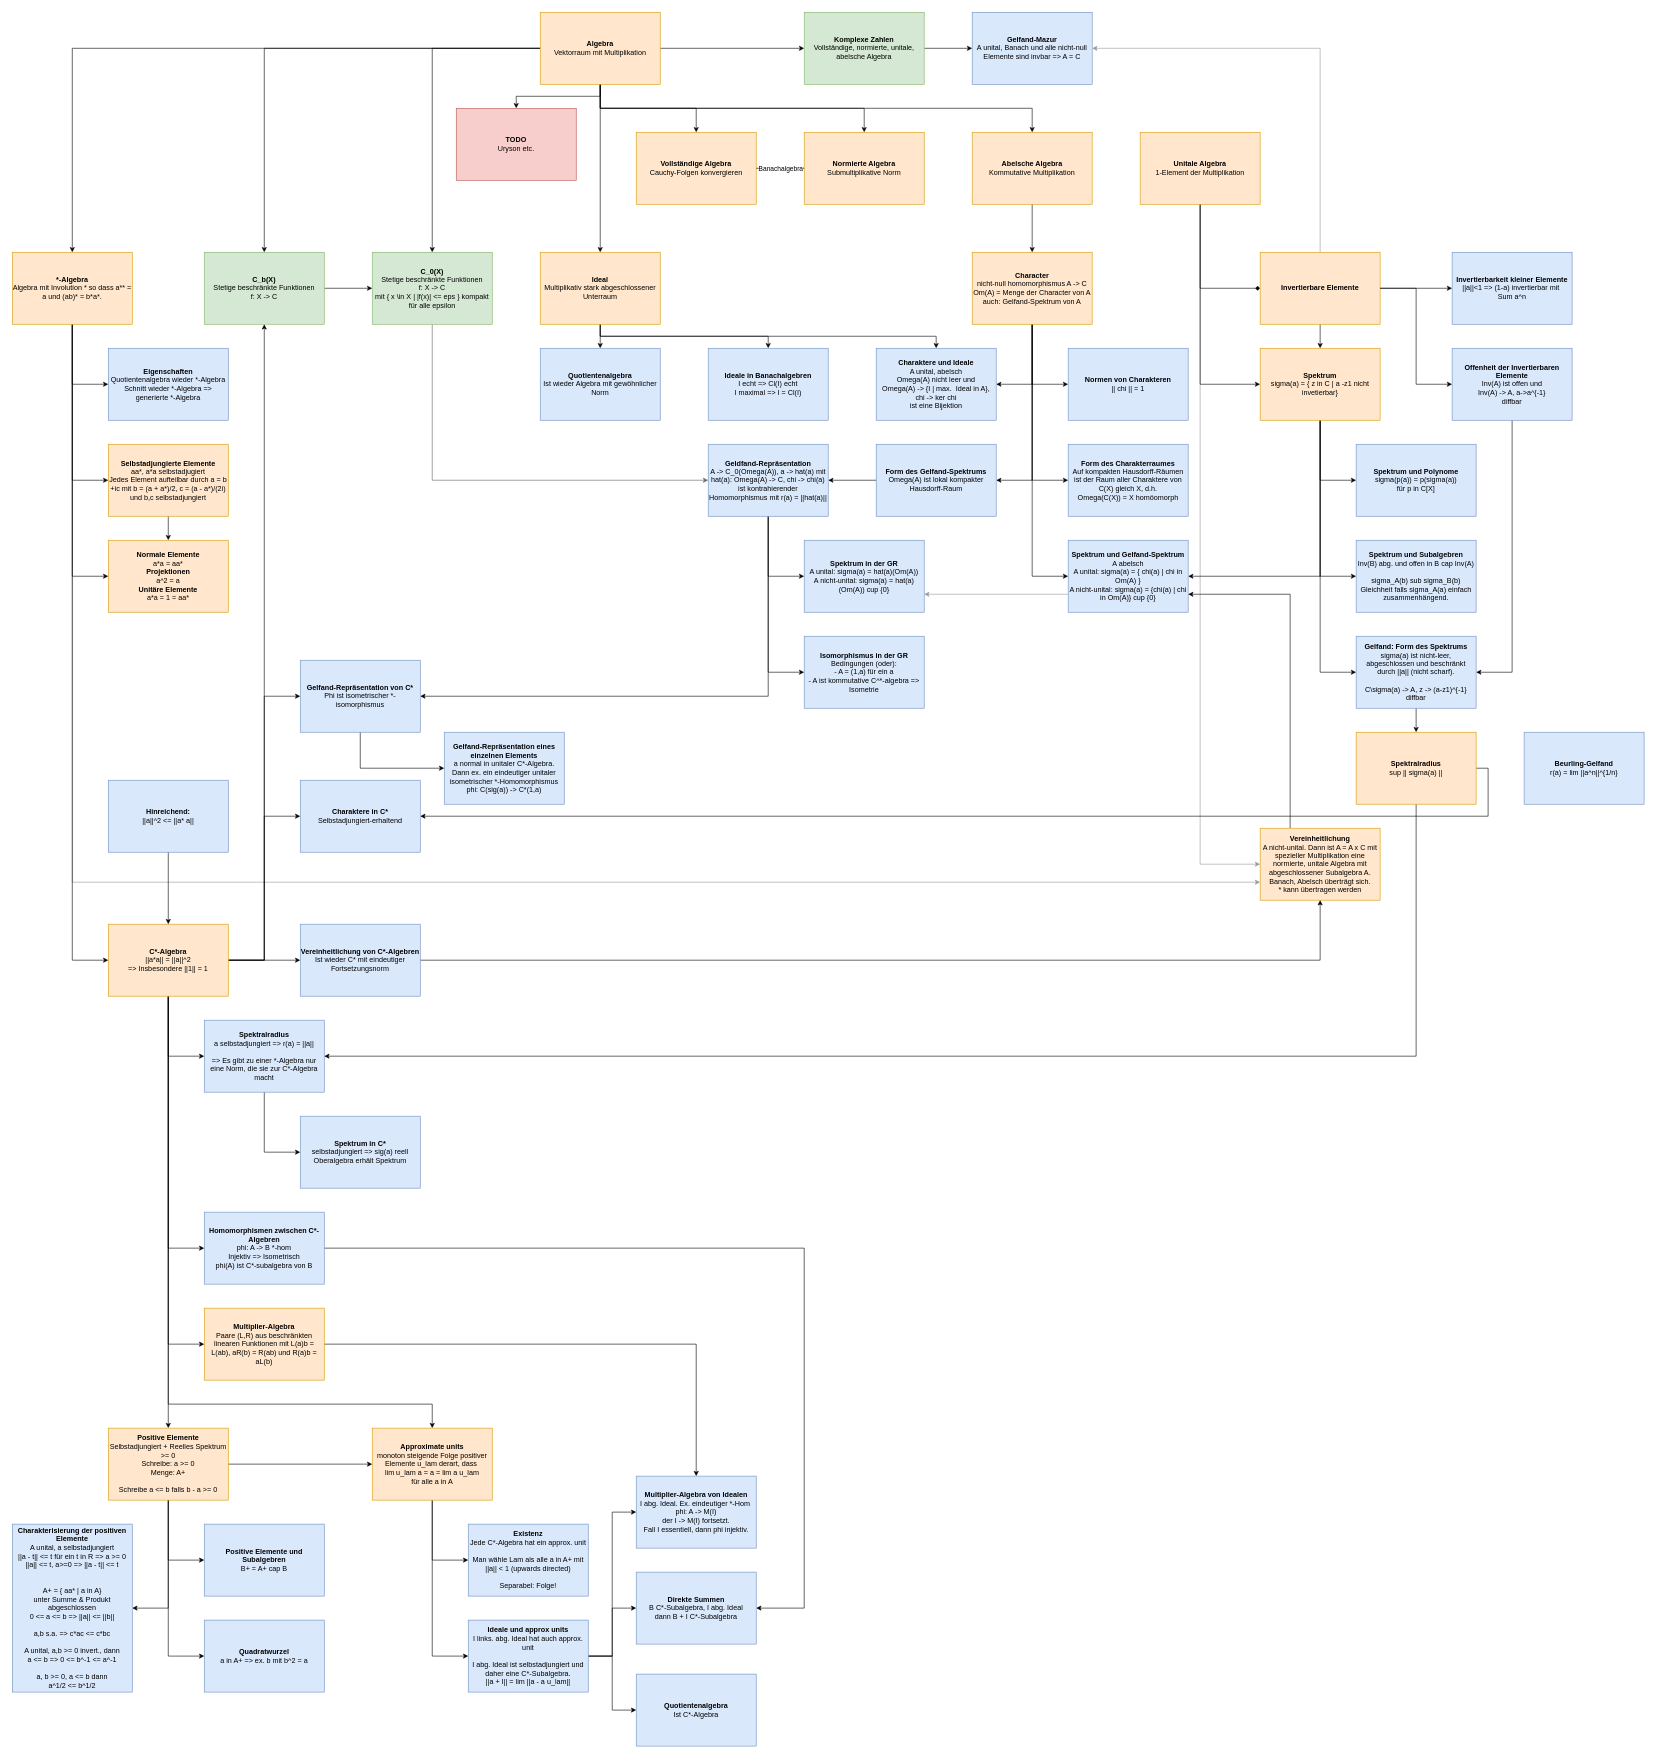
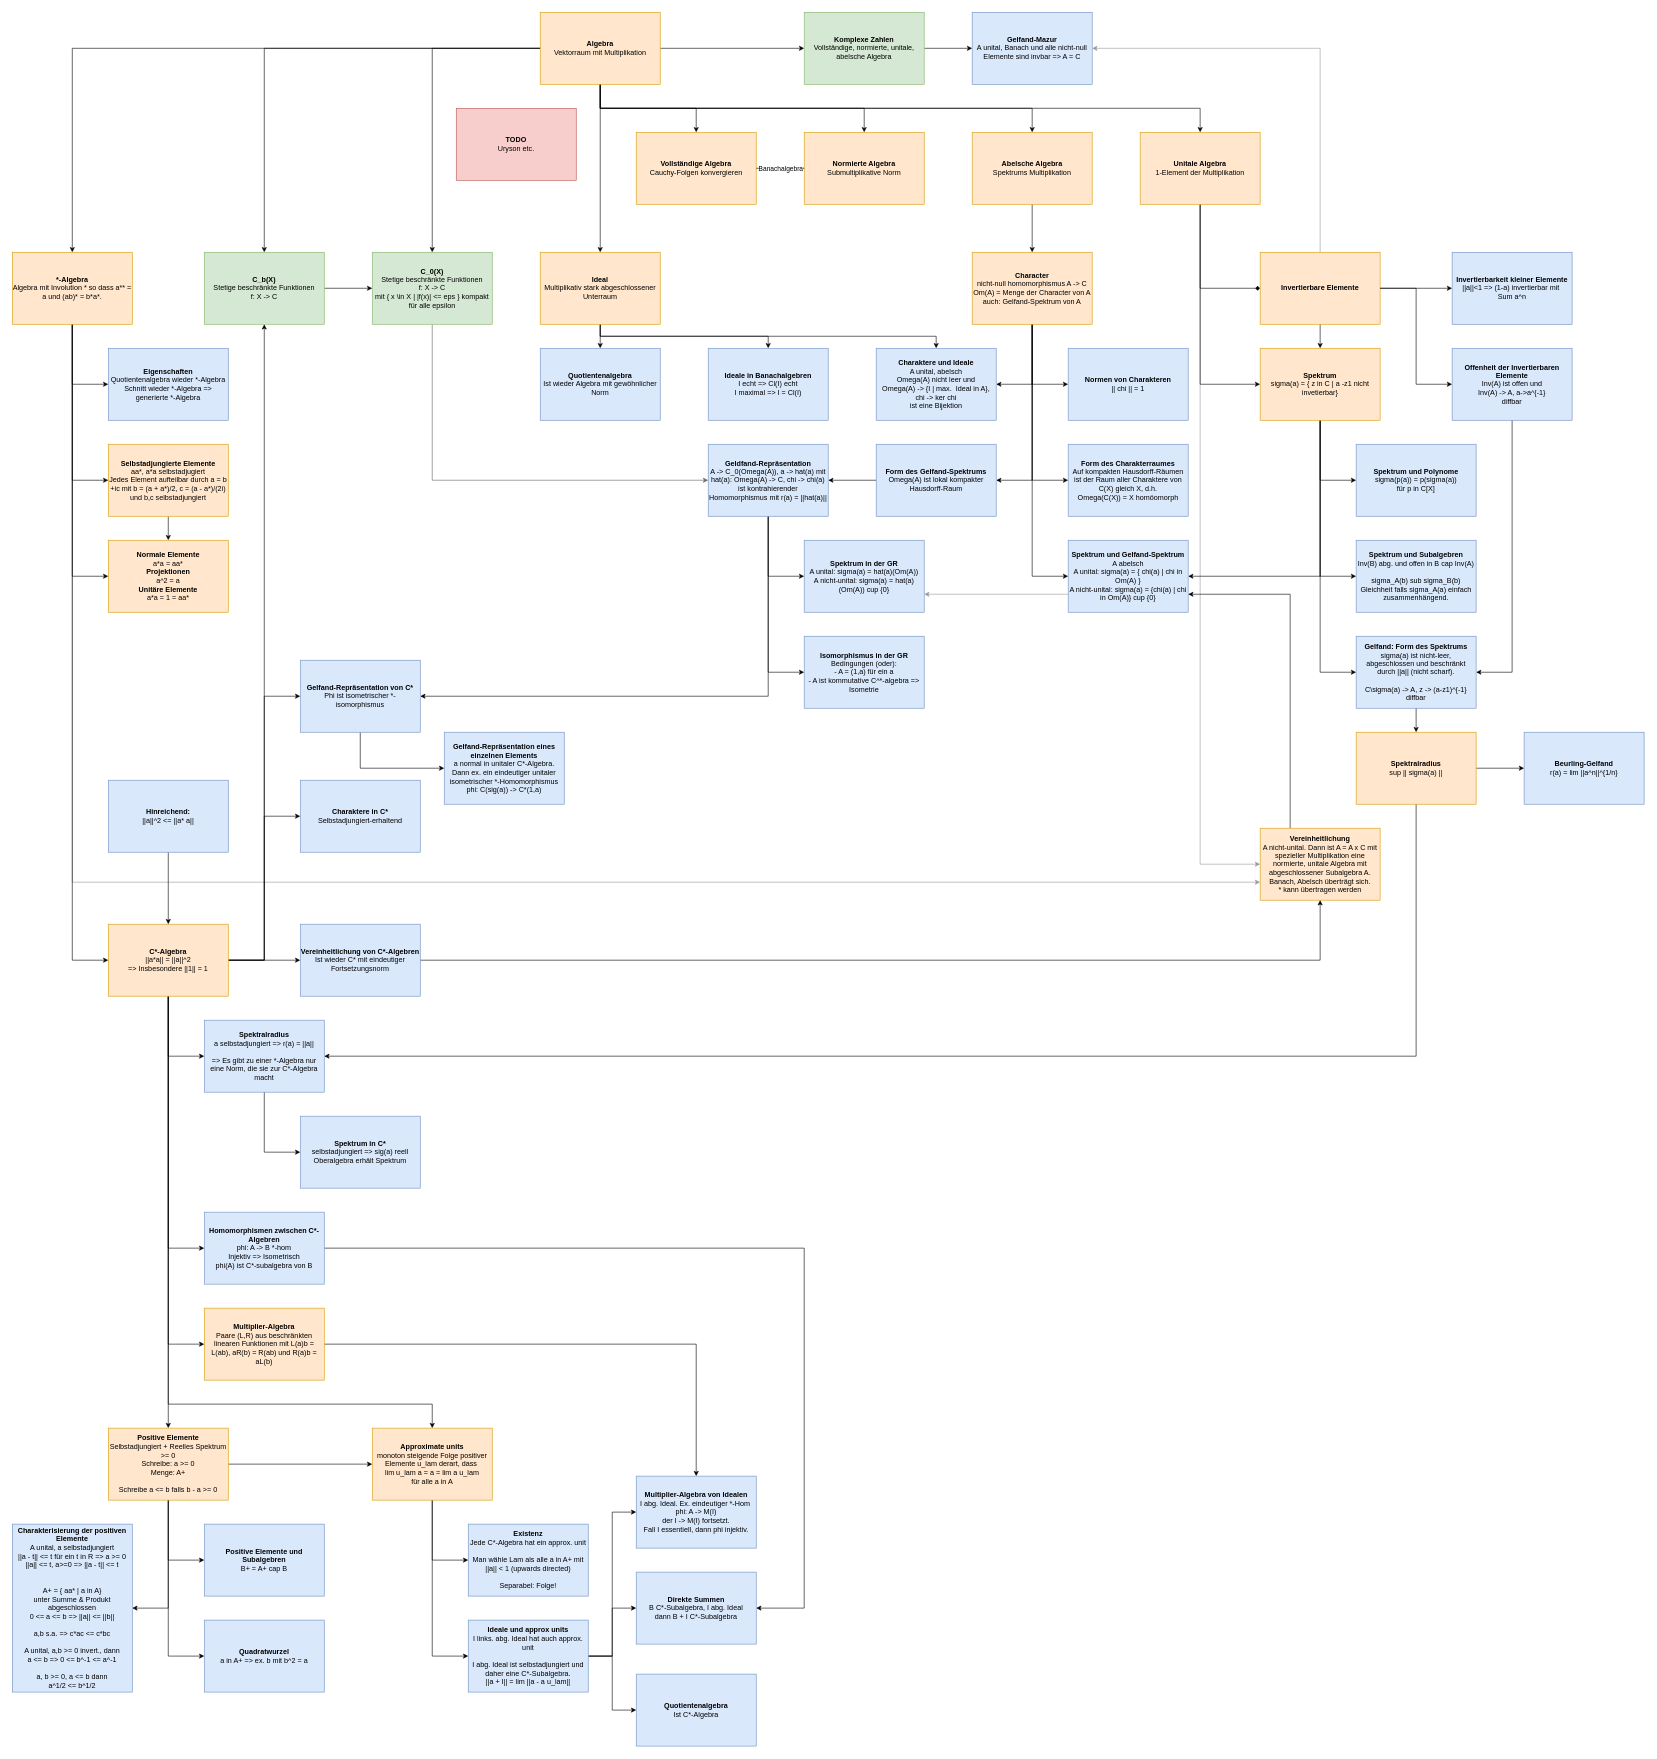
edge "Algebra Vektorraum mit Multiplikation" -> "TODO Uryson etc.": now "Algebra Vektorraum mit Multiplikation" -> "Unitale Algebra 1-Element der Multiplikation"
node "Abelsche Algebra Kommutative Multiplikation": label "Abelsche Algebra Kommutative Multiplikation" -> "Abelsche Algebra Spektrums Multiplikation"
edge "Spektralradius sup || sigma(a) ||" -> "Charaktere in C* Selbstadjungiert-erhaltend": now "Spektralradius sup || sigma(a) ||" -> "Beurling-Gelfand r(a) = lim ||a^n||^{1/n}"
